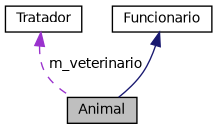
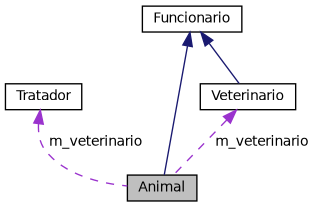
node "Veterinario": added
